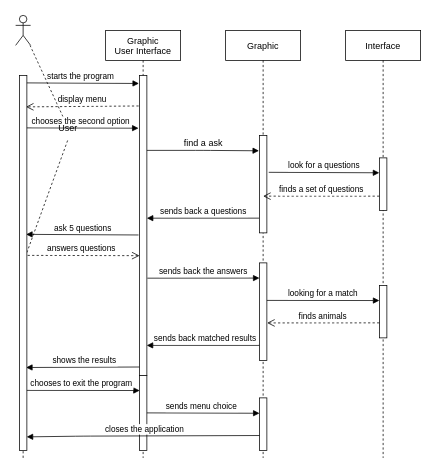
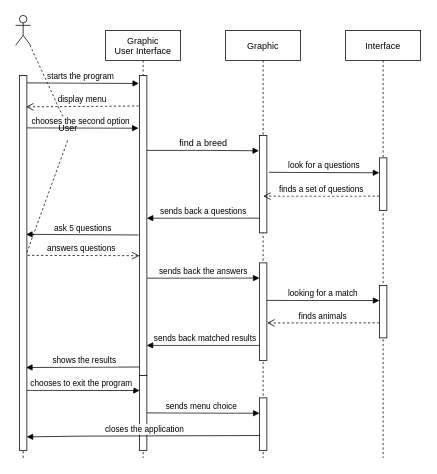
node "find a ask": label "find a ask" -> "find a breed"
